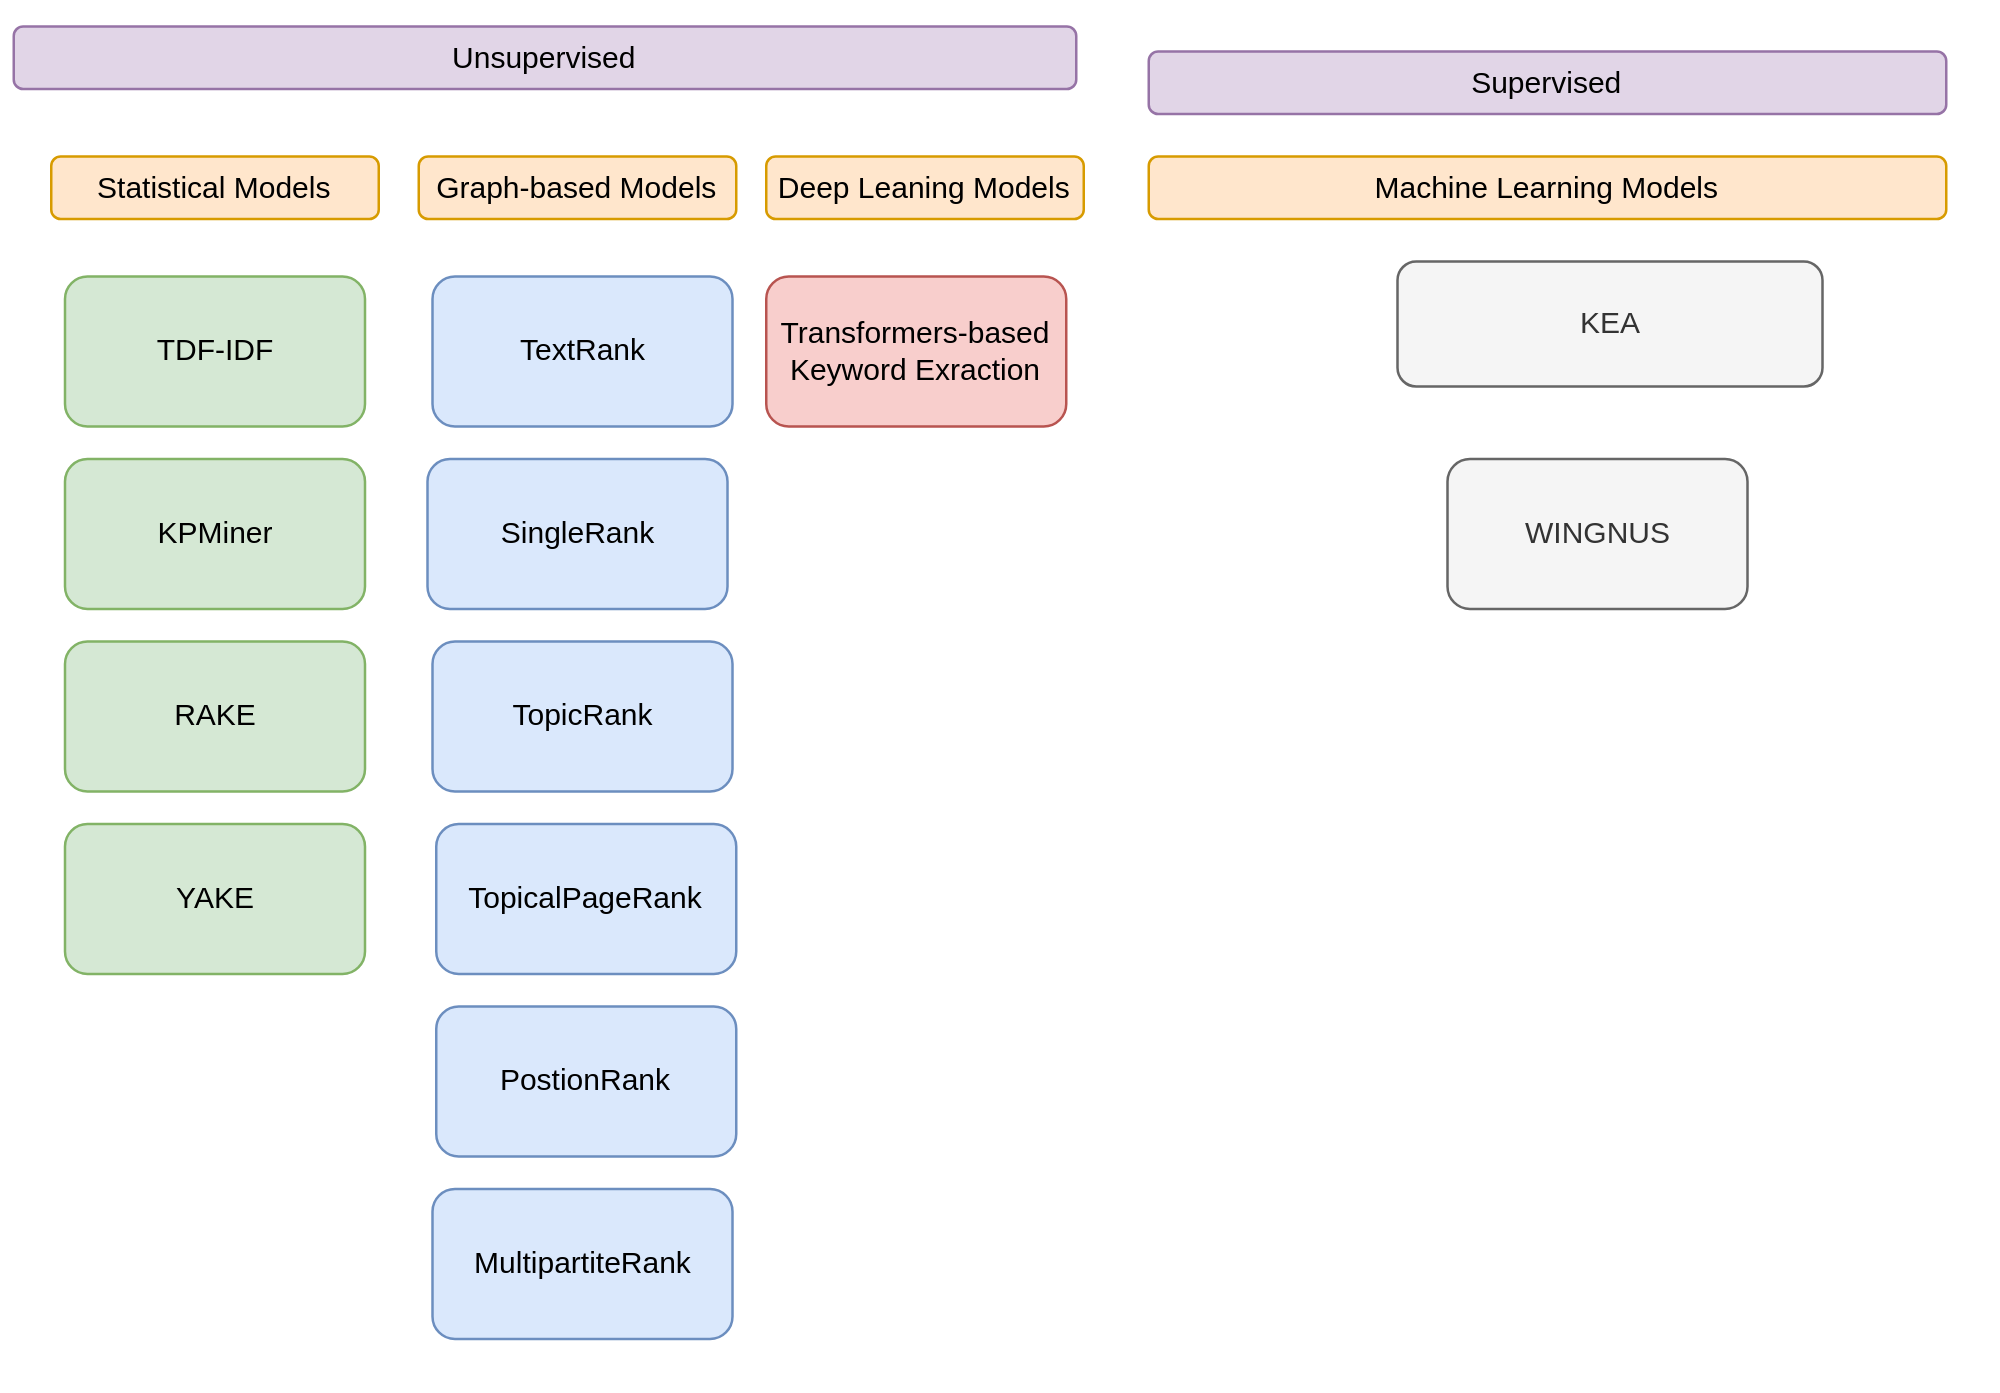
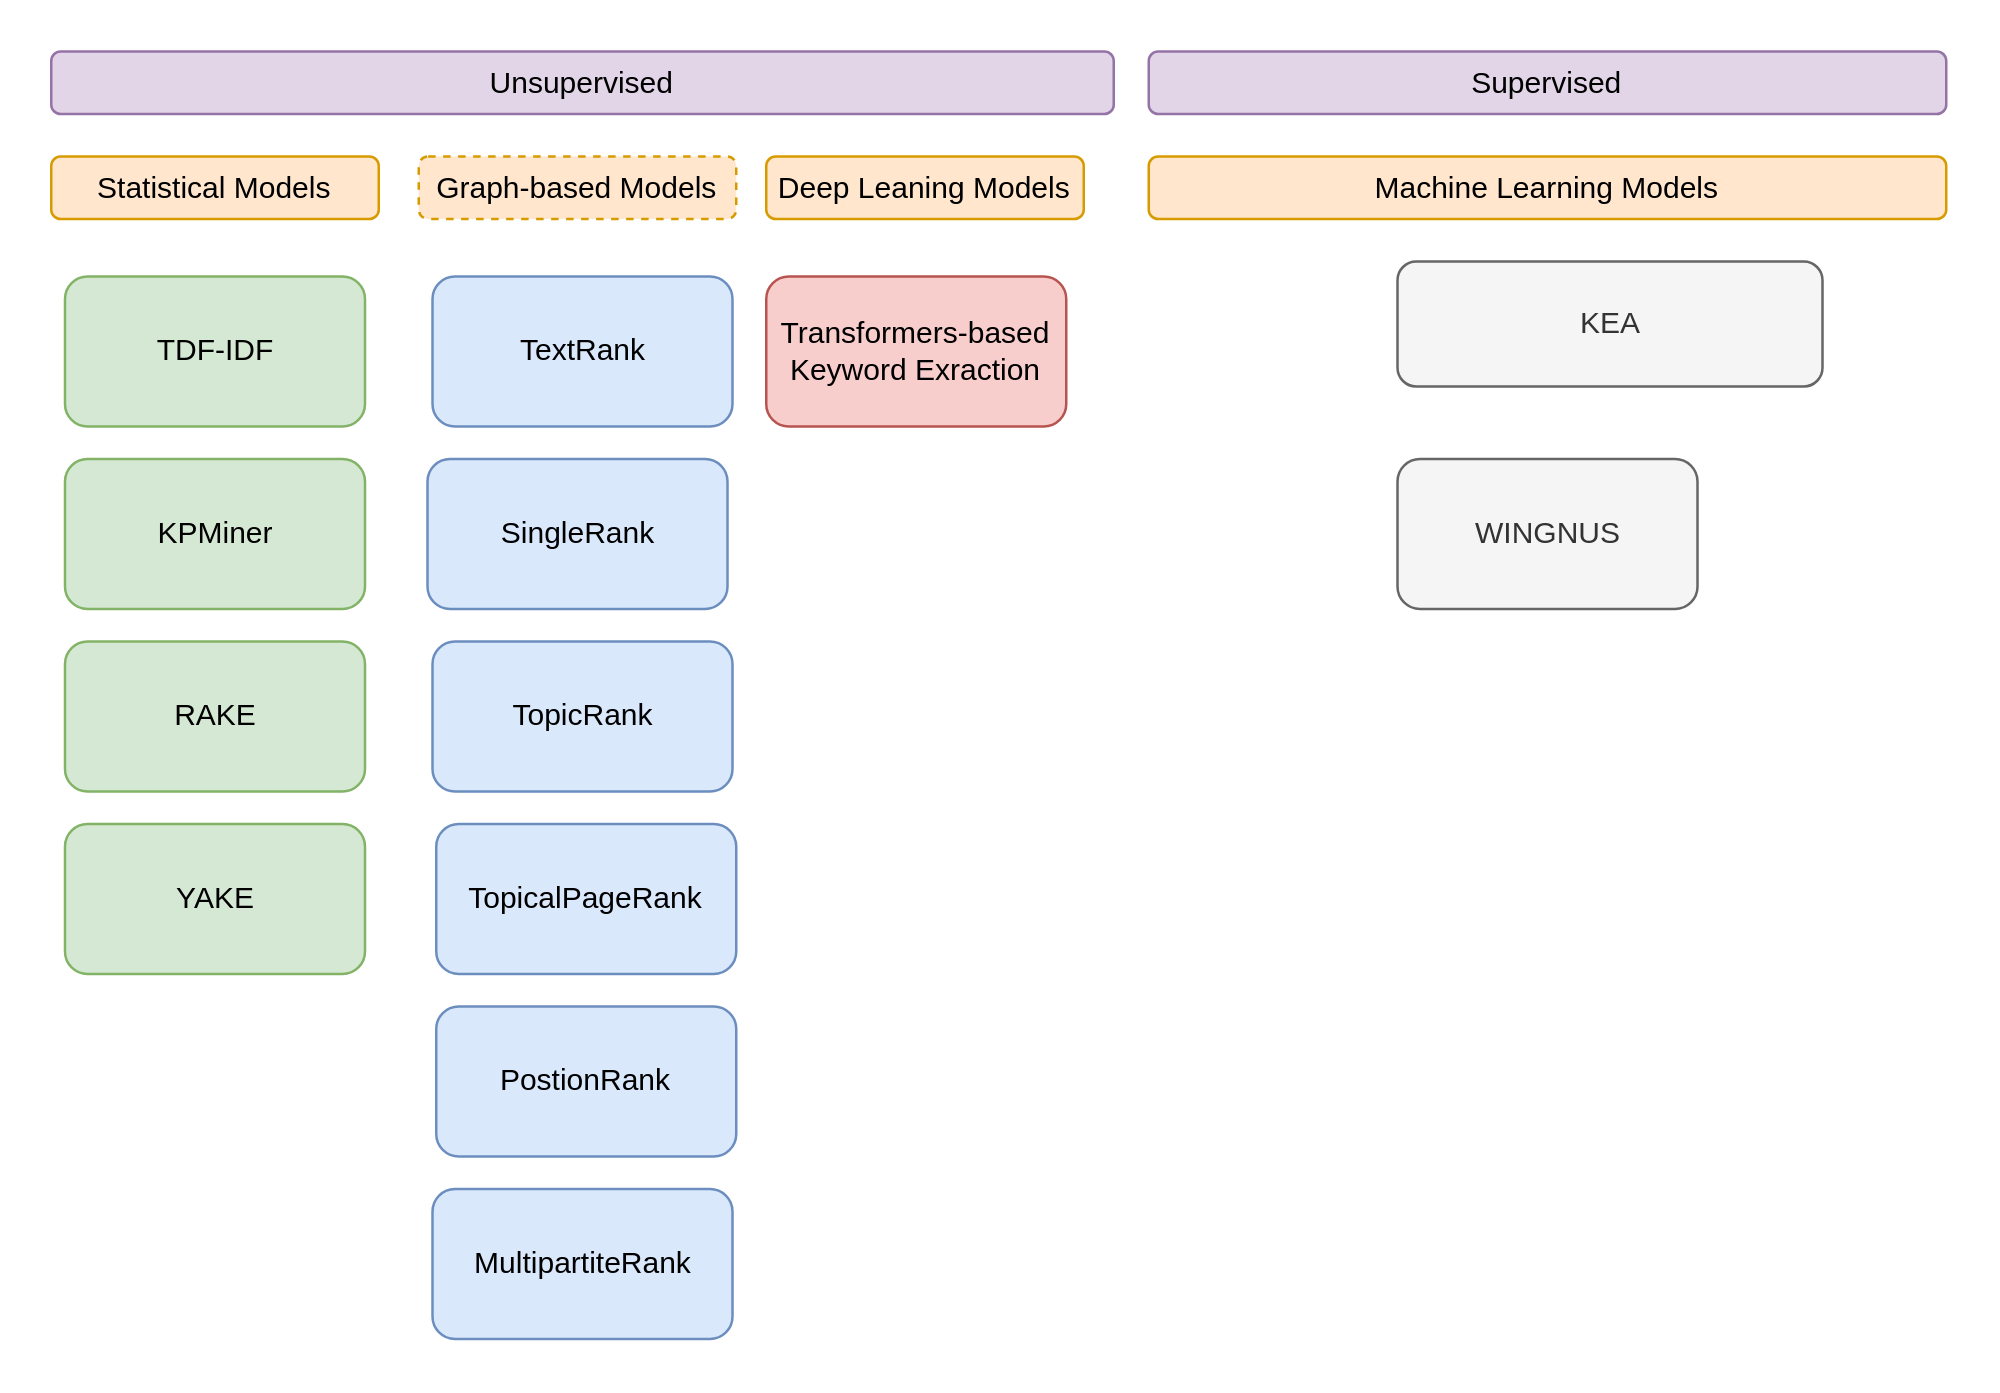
node "Unsupervised": moved (545, 58) -> (583, 83)
node "Graph-based Models": style solid -> dashed
node "WINGNUS": moved (1598, 534) -> (1548, 534)
